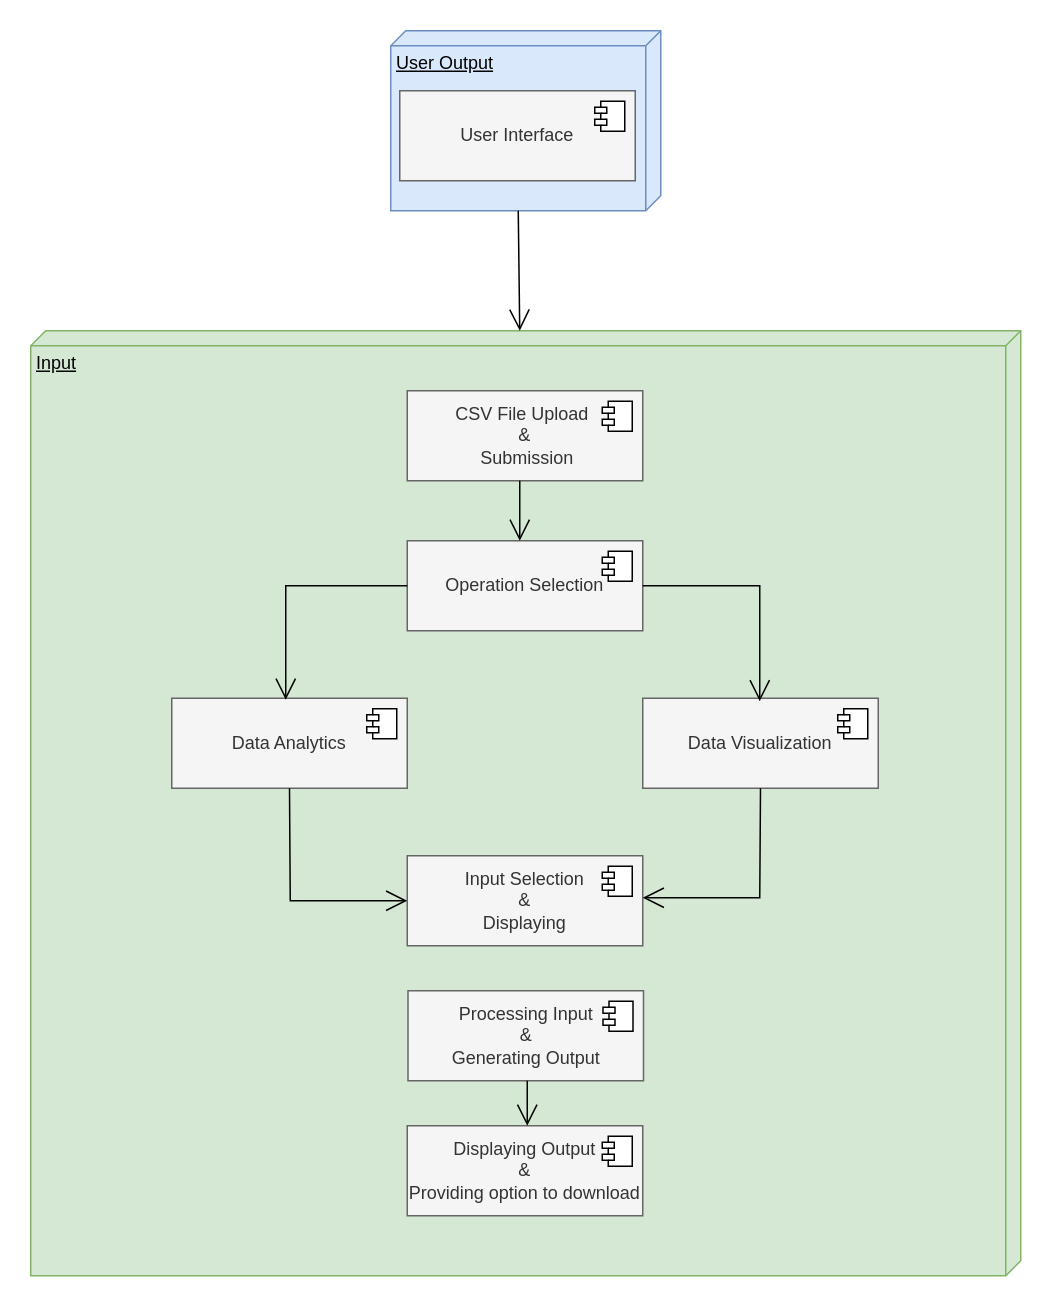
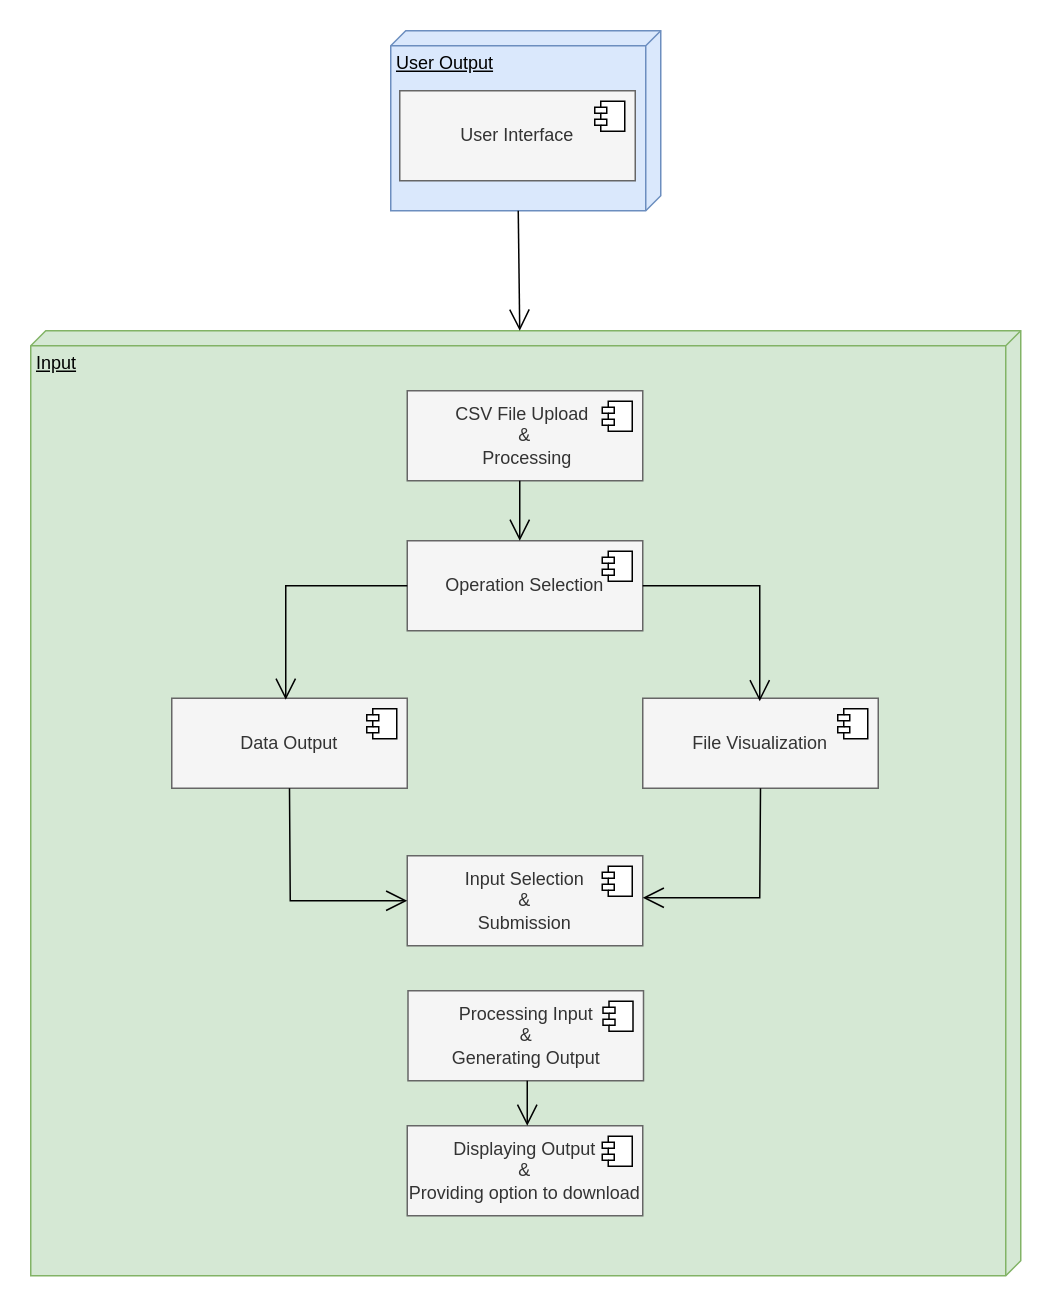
node "CSV File Upload & Submission": label "CSV File Upload & Submission" -> "CSV File Upload & Processing"
node "Data Analytics": label "Data Analytics" -> "Data Output"
node "Data Visualization": label "Data Visualization" -> "File Visualization"
node "Input Selection & Displaying": label "Input Selection & Displaying" -> "Input Selection & Submission"
